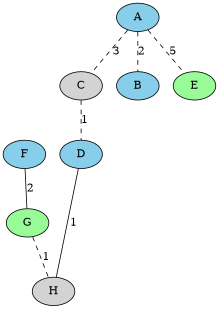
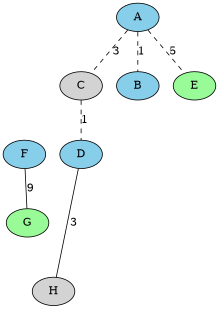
edge "A" -- "B": label "2" -> "1"
edge "F" -- "G": label "2" -> "9"
edge "D" -- "H": label "1" -> "3"
edge "G" -- "H": removed, label "1"
